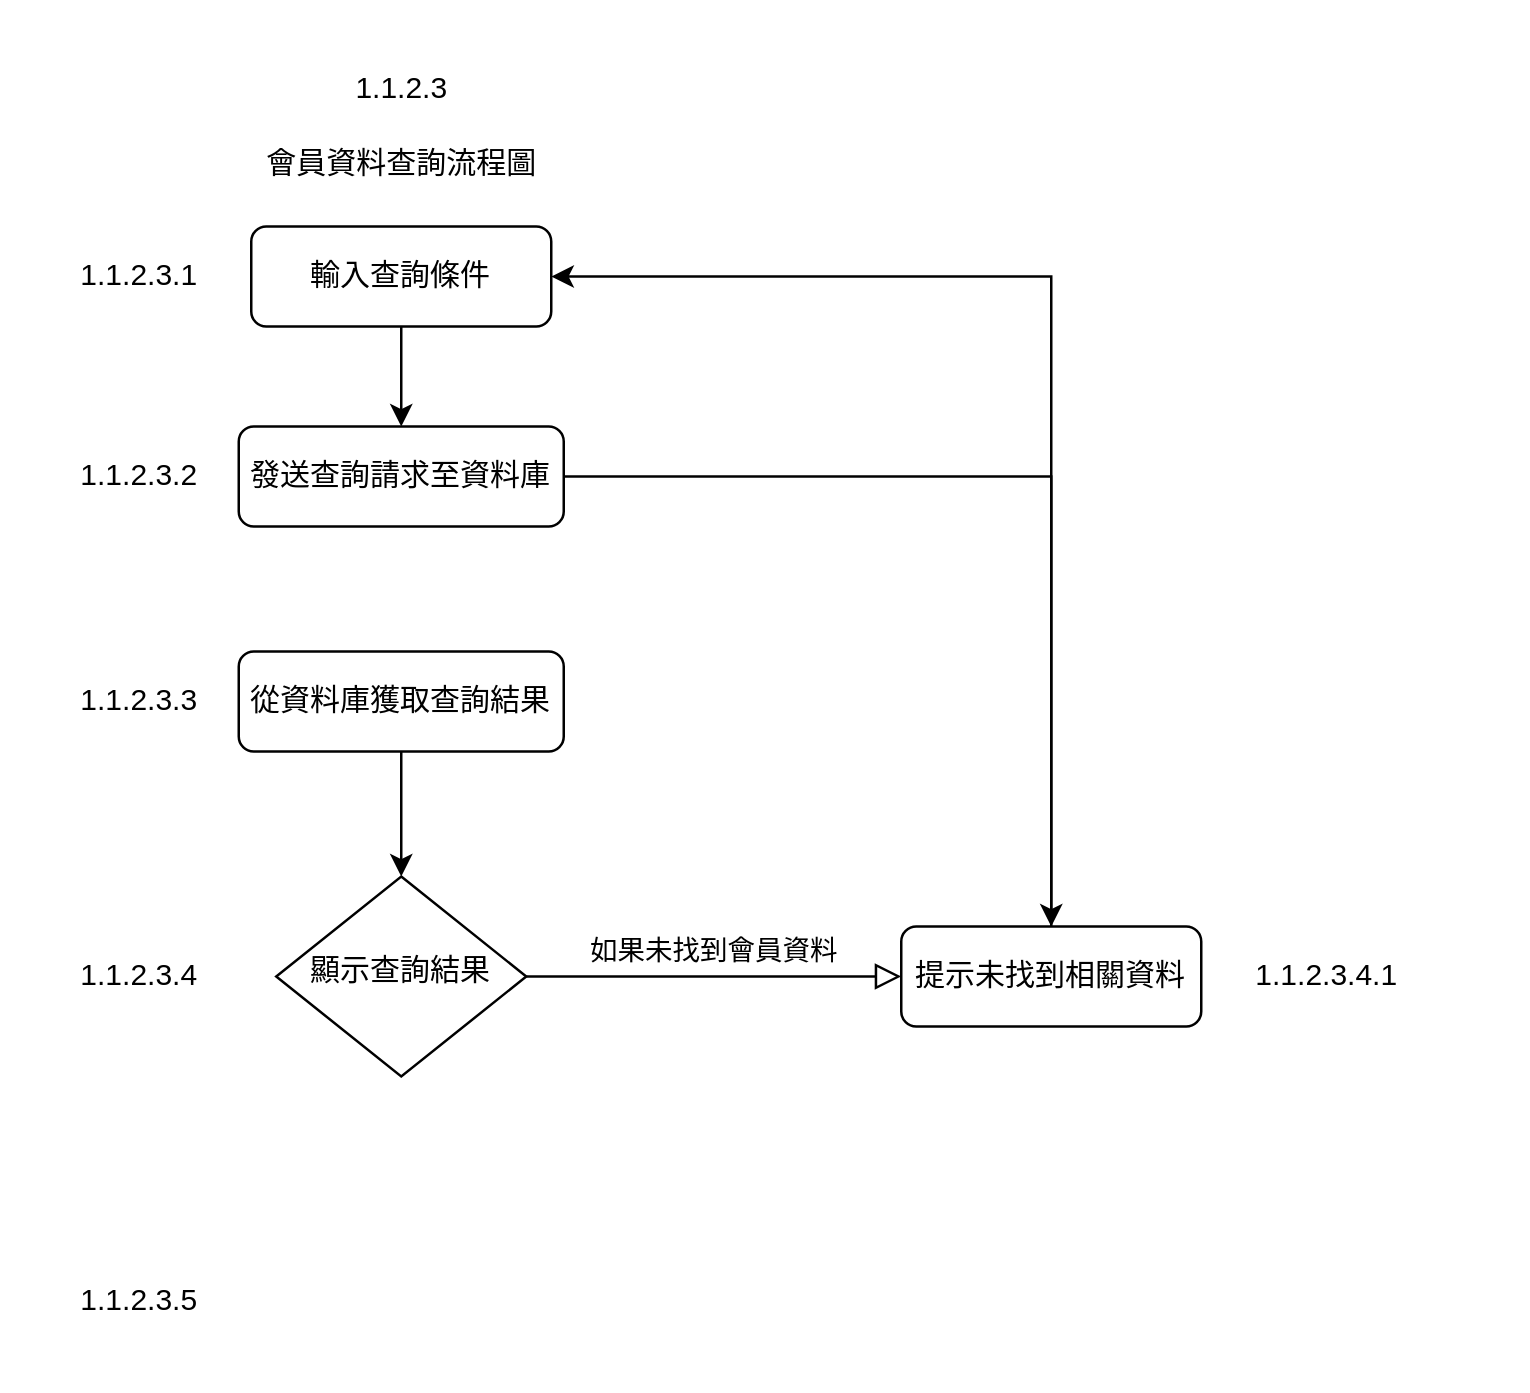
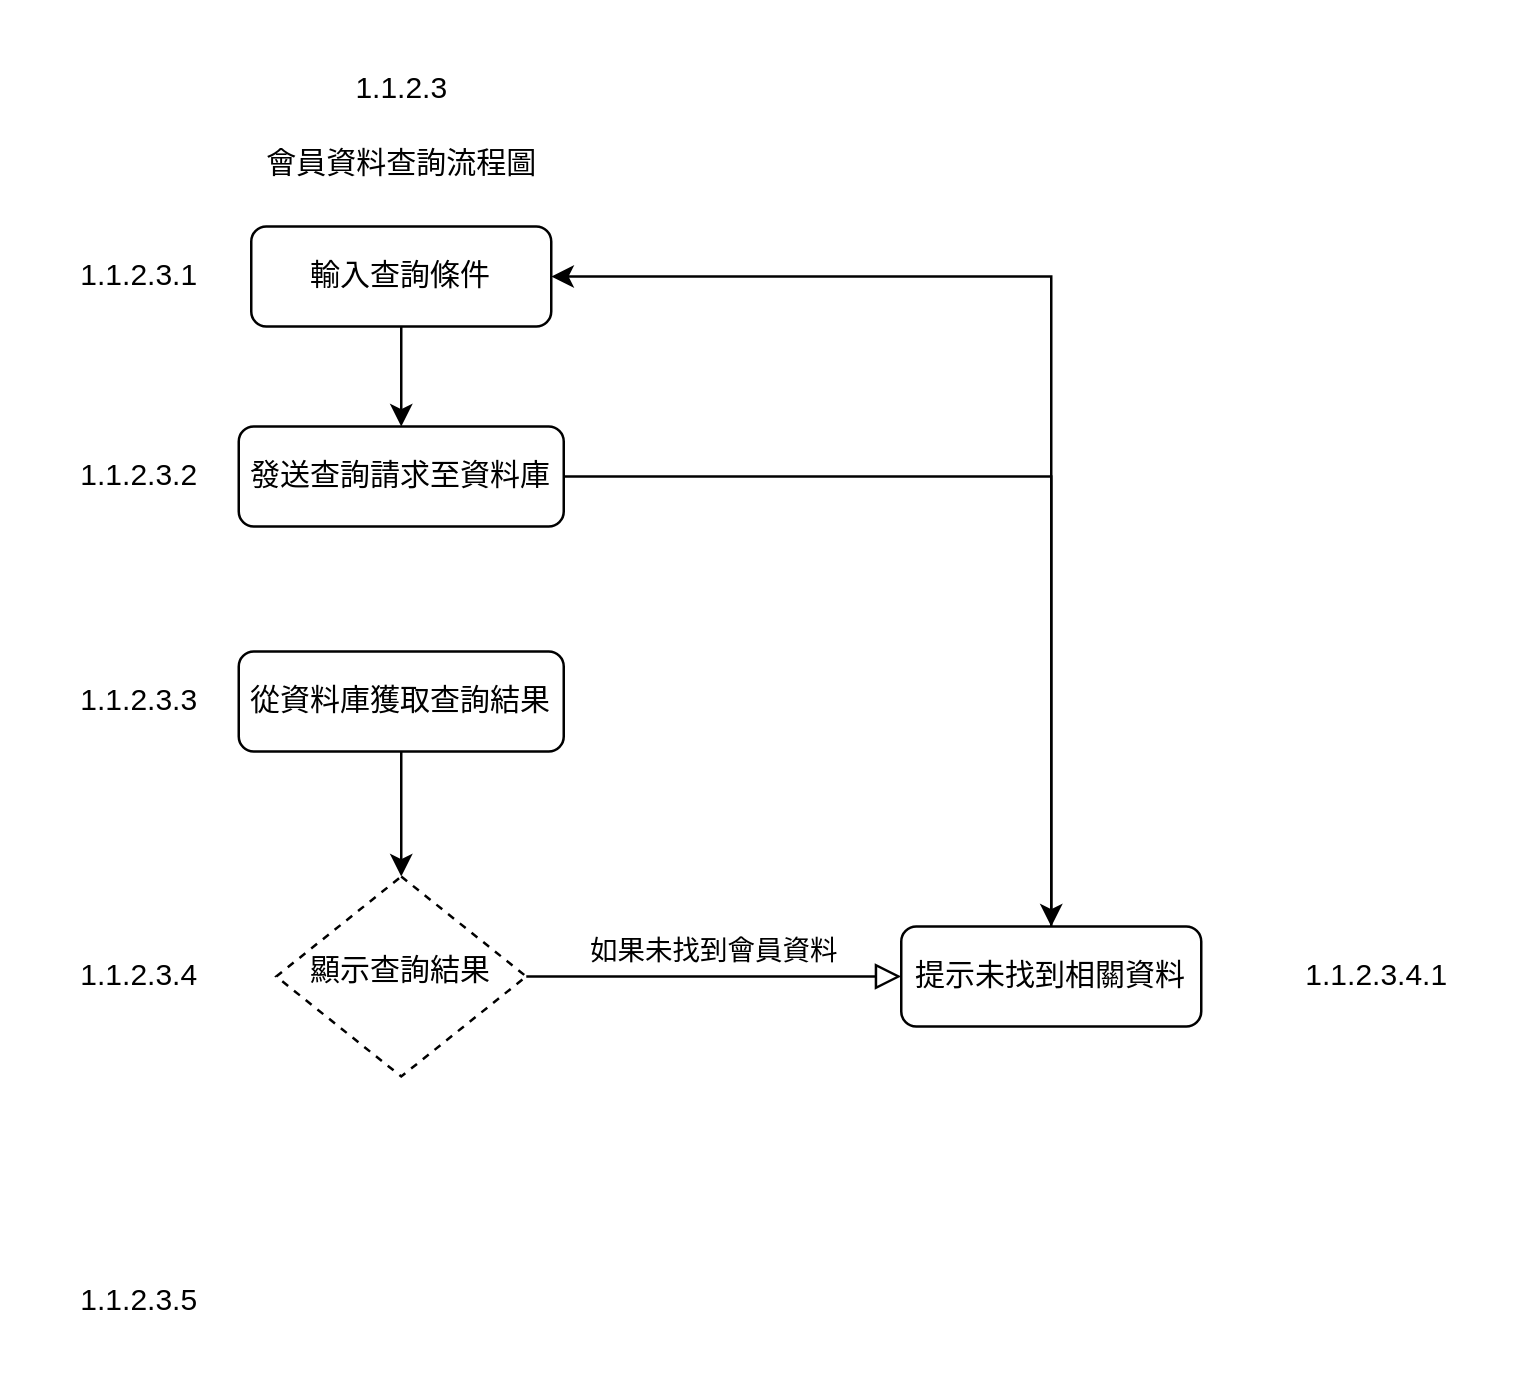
node "顯示查詢結果": style solid -> dashed
node "1.1.2.3.4.1": moved (1326, 976) -> (1376, 976)
